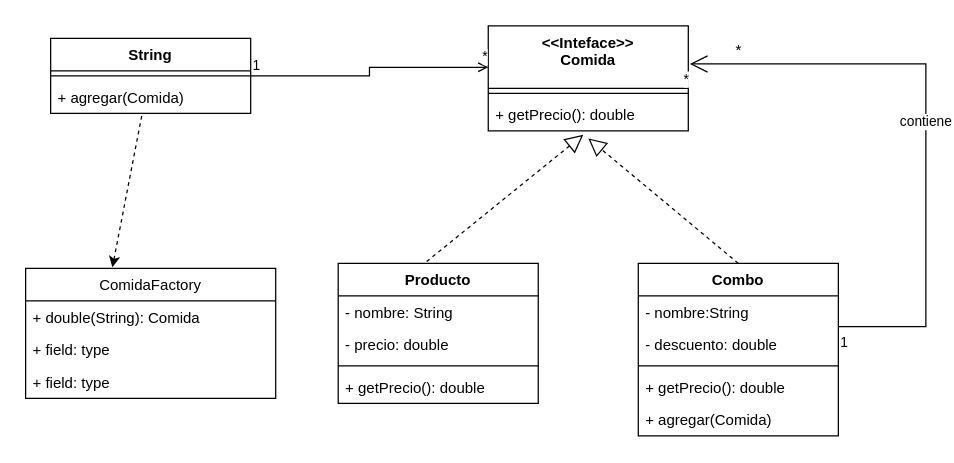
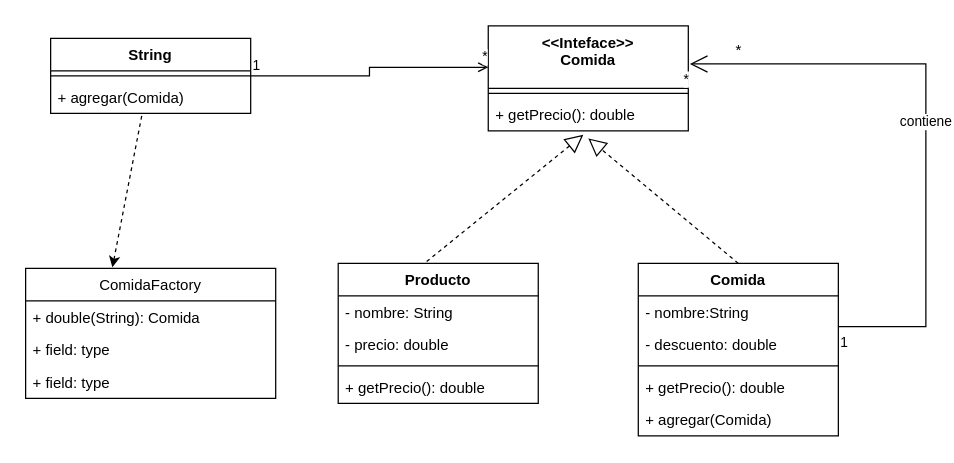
node "Combo": label "Combo" -> "Comida"
